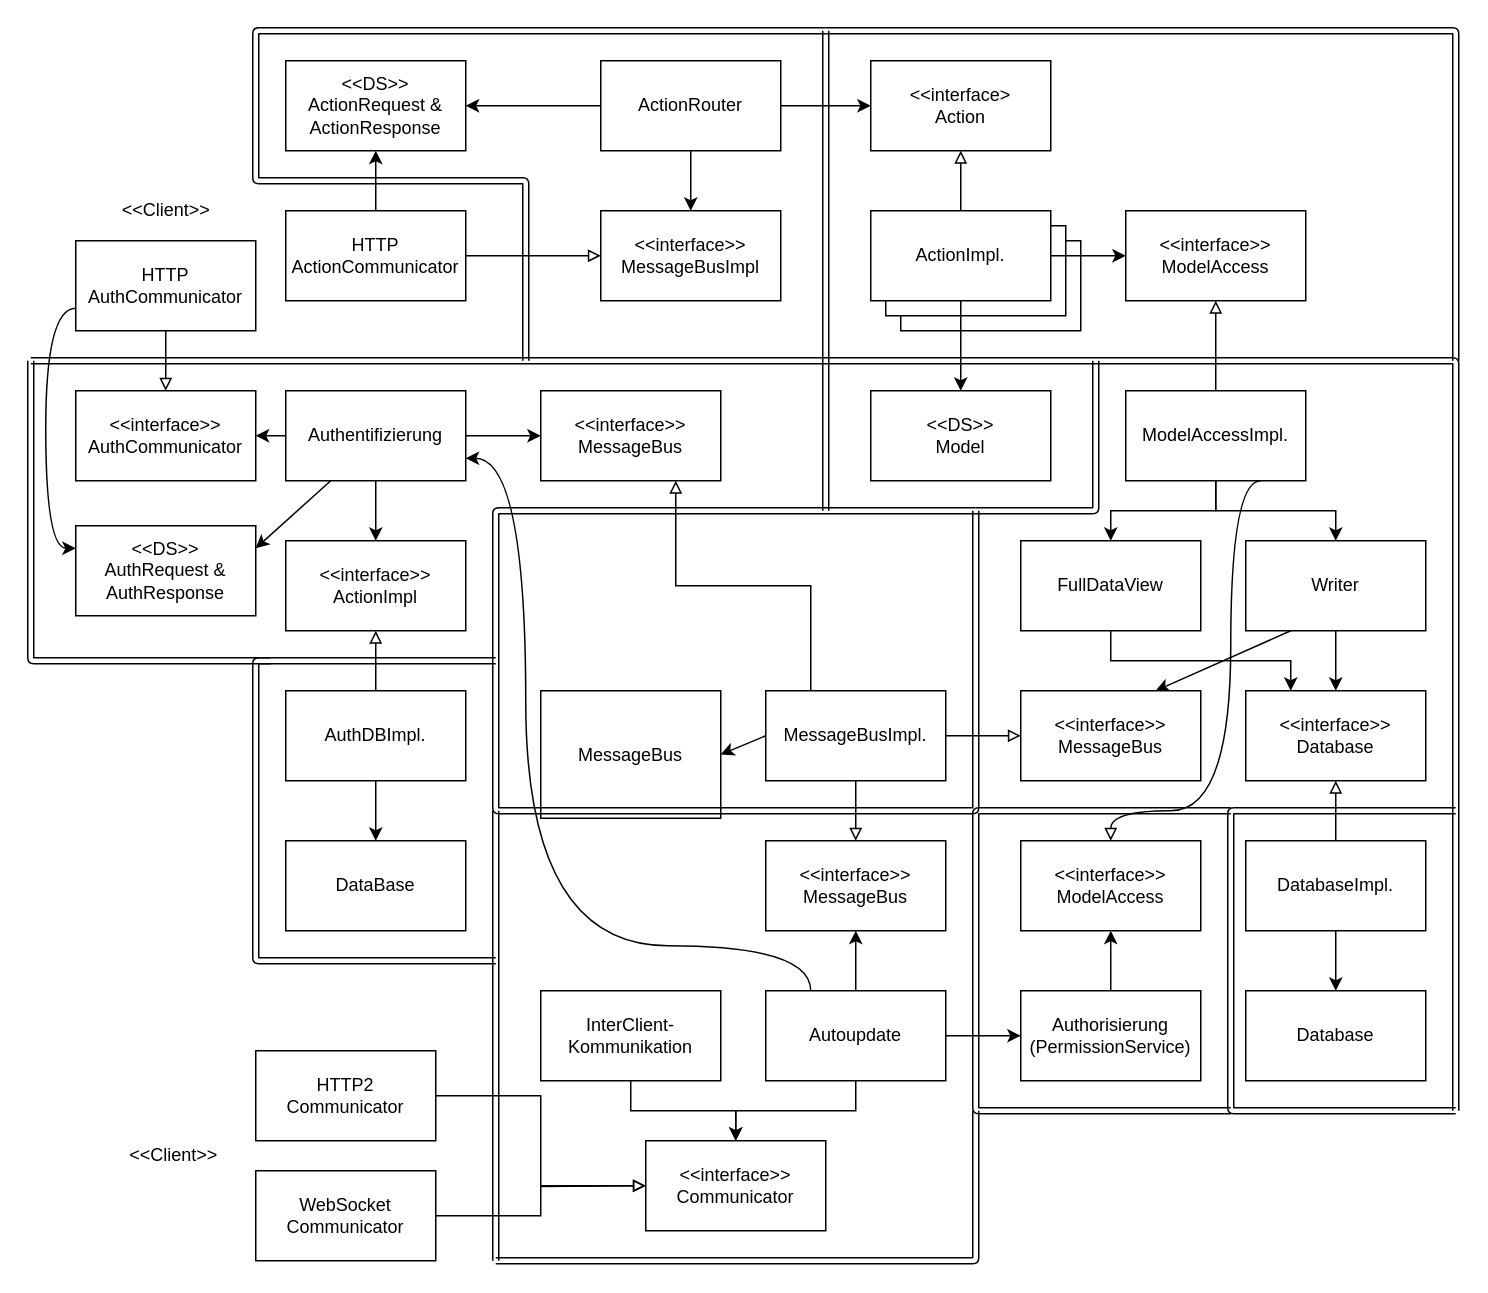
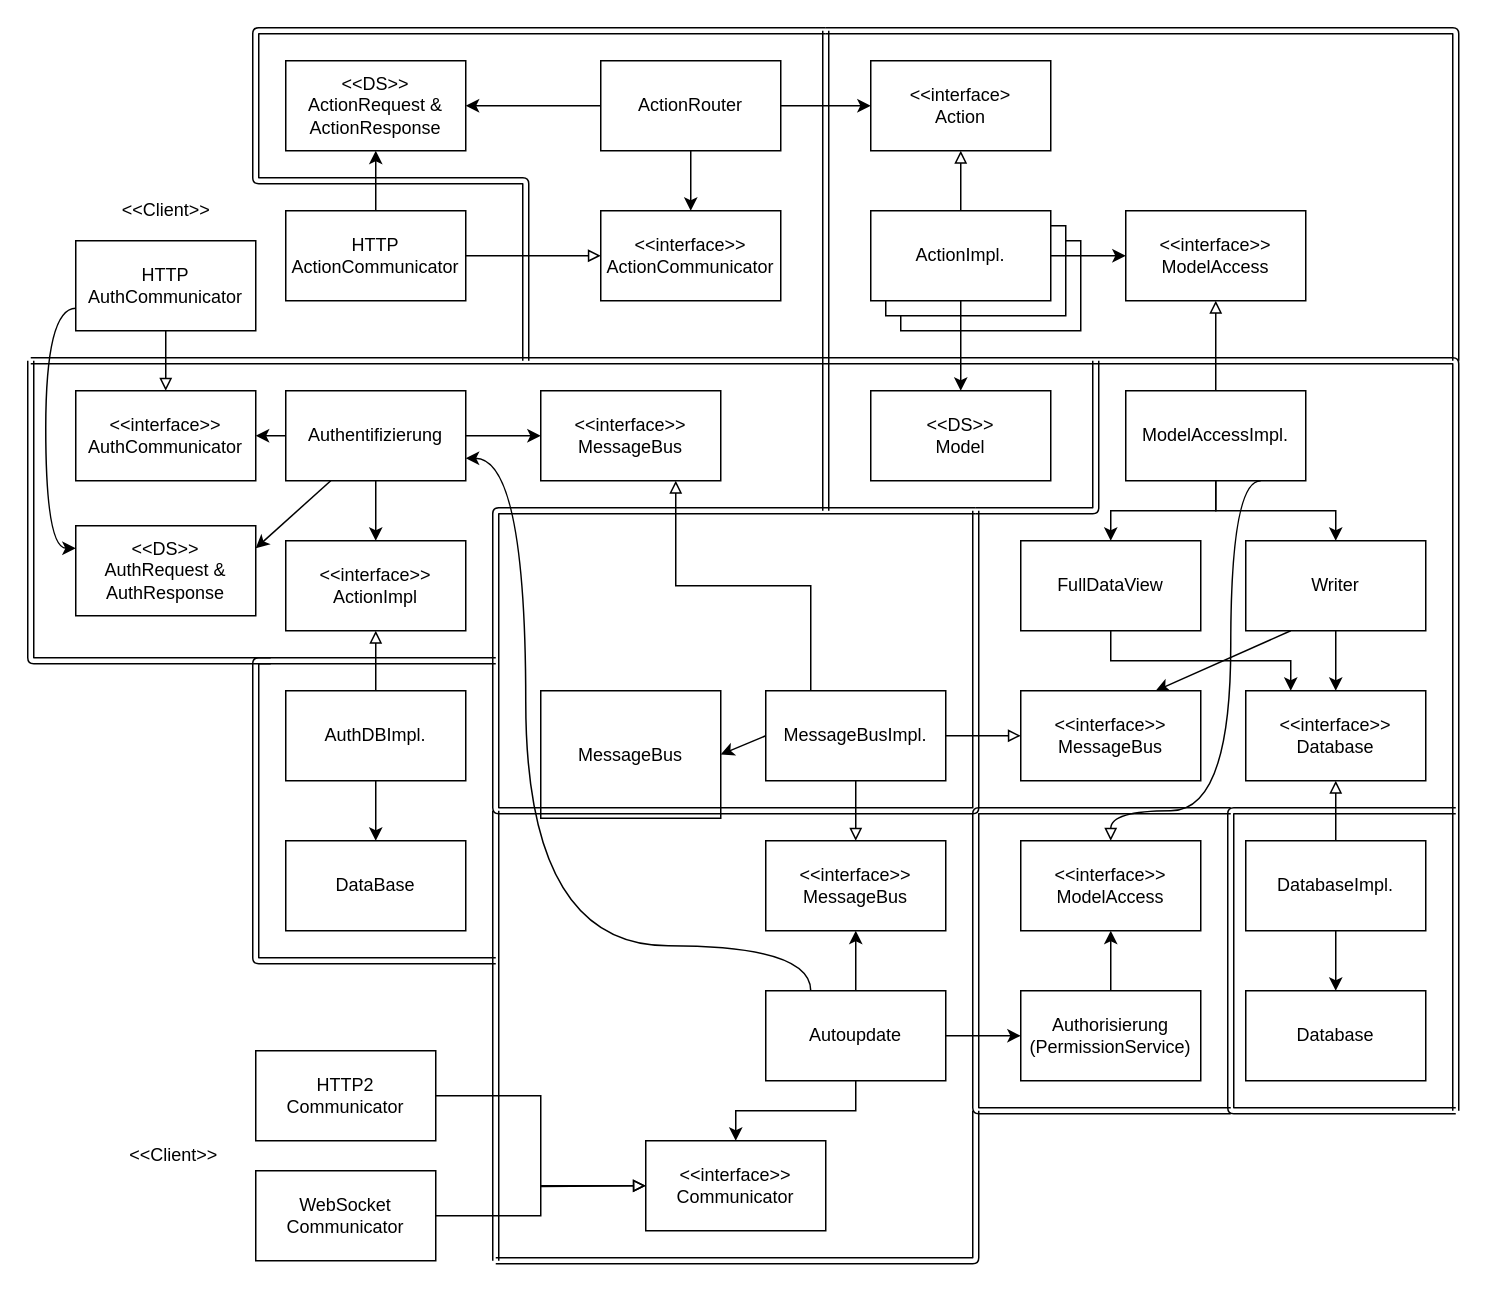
node "<<interface>> MessageBusImpl": label "<<interface>> MessageBusImpl" -> "<<interface>> ActionCommunicator"
node "InterClient-Kommunikation": removed
edge "InterClient-Kommunikation" -> "<<interface>> Communicator": removed
